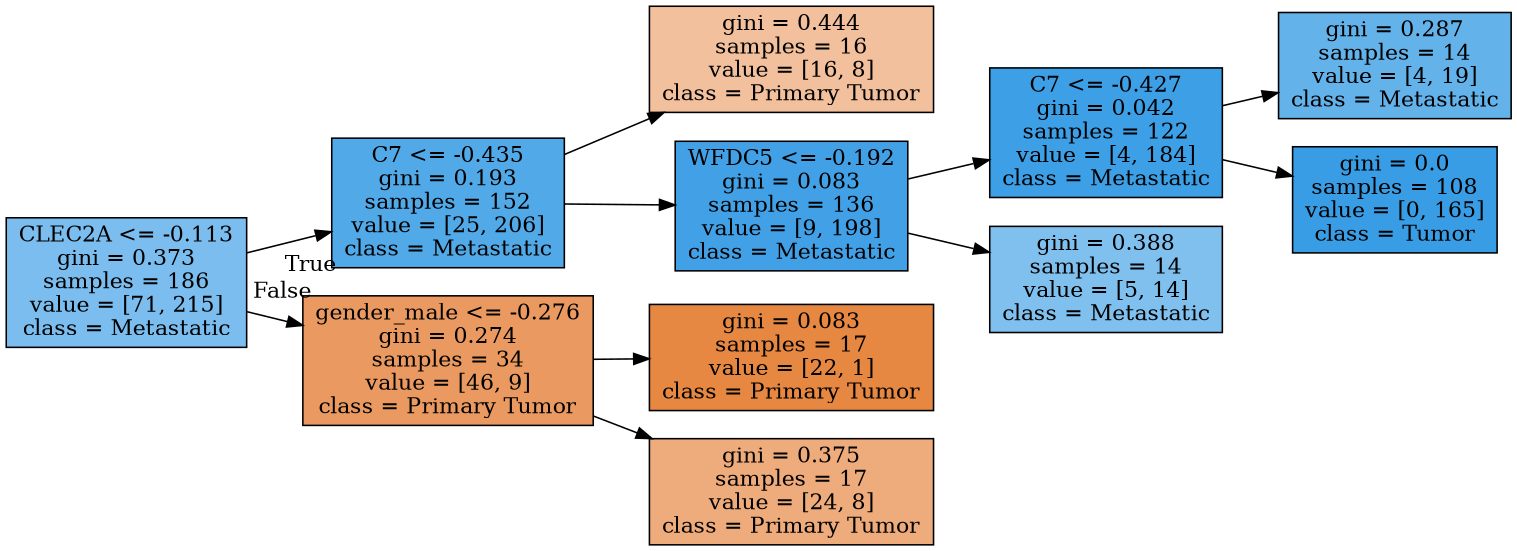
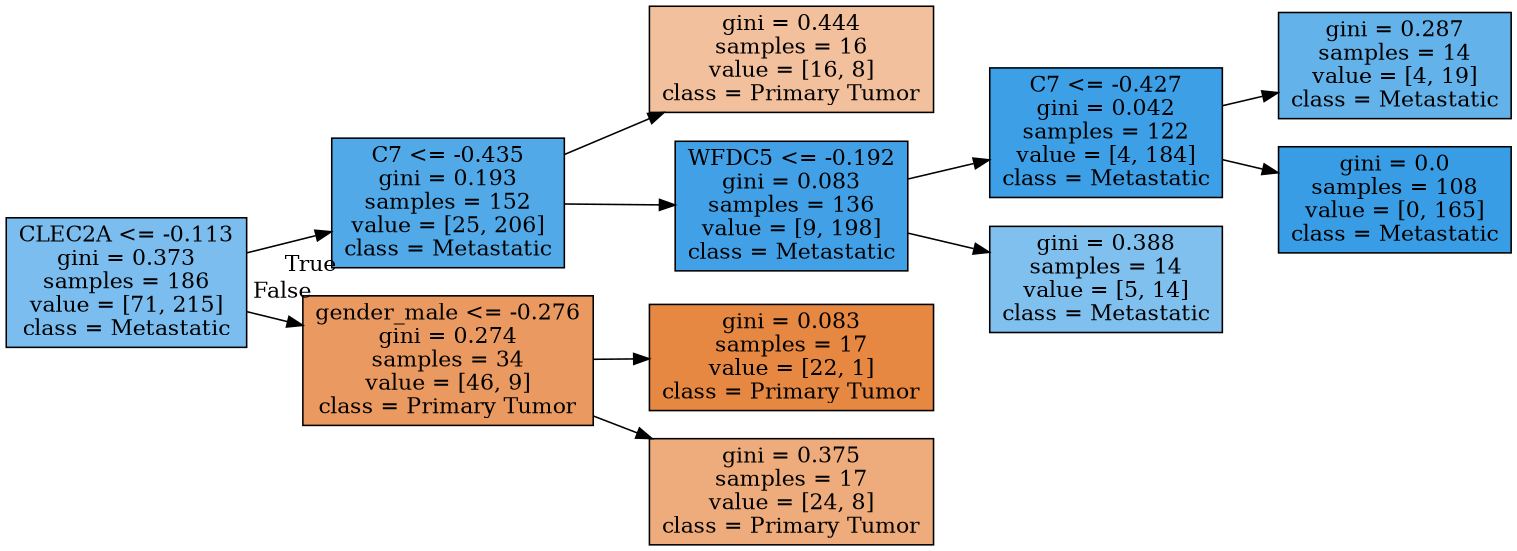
node "gini = 0.0 samples = 108 value = [0, 165] class = Tumor": label "gini = 0.0 samples = 108 value = [0, 165] class = Tumor" -> "gini = 0.0 samples = 108 value = [0, 165] class = Metastatic"
